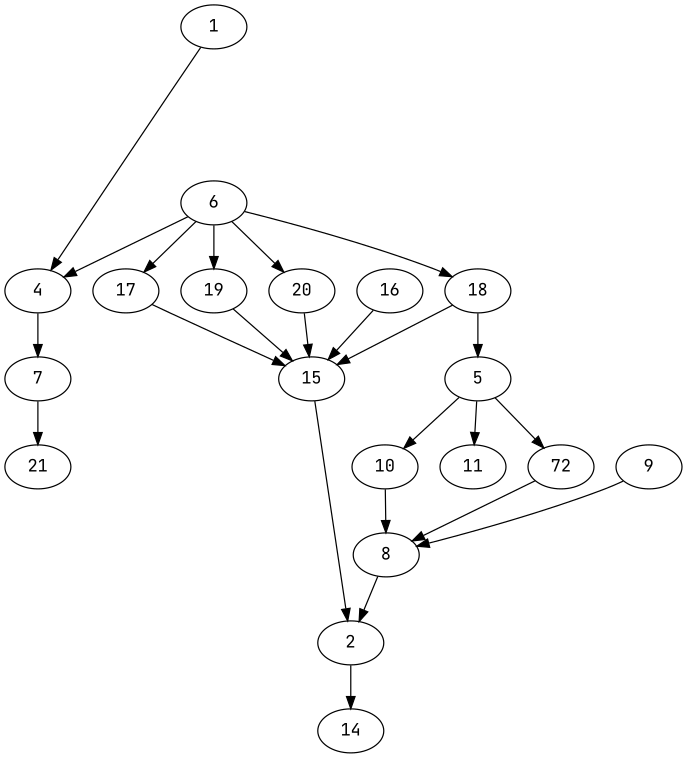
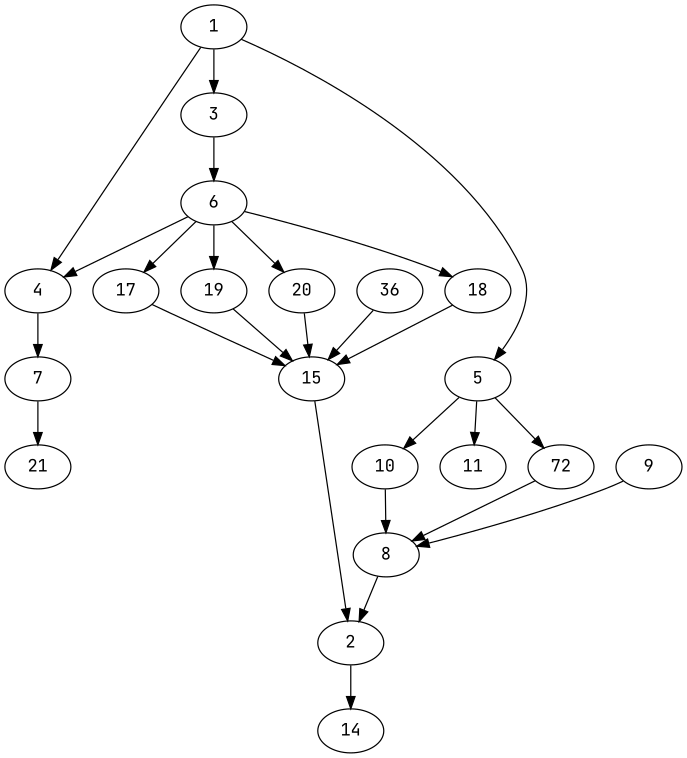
node "3": added
node "16": label "16" -> "36"
edge "18" -> "5": now "1" -> "5"
